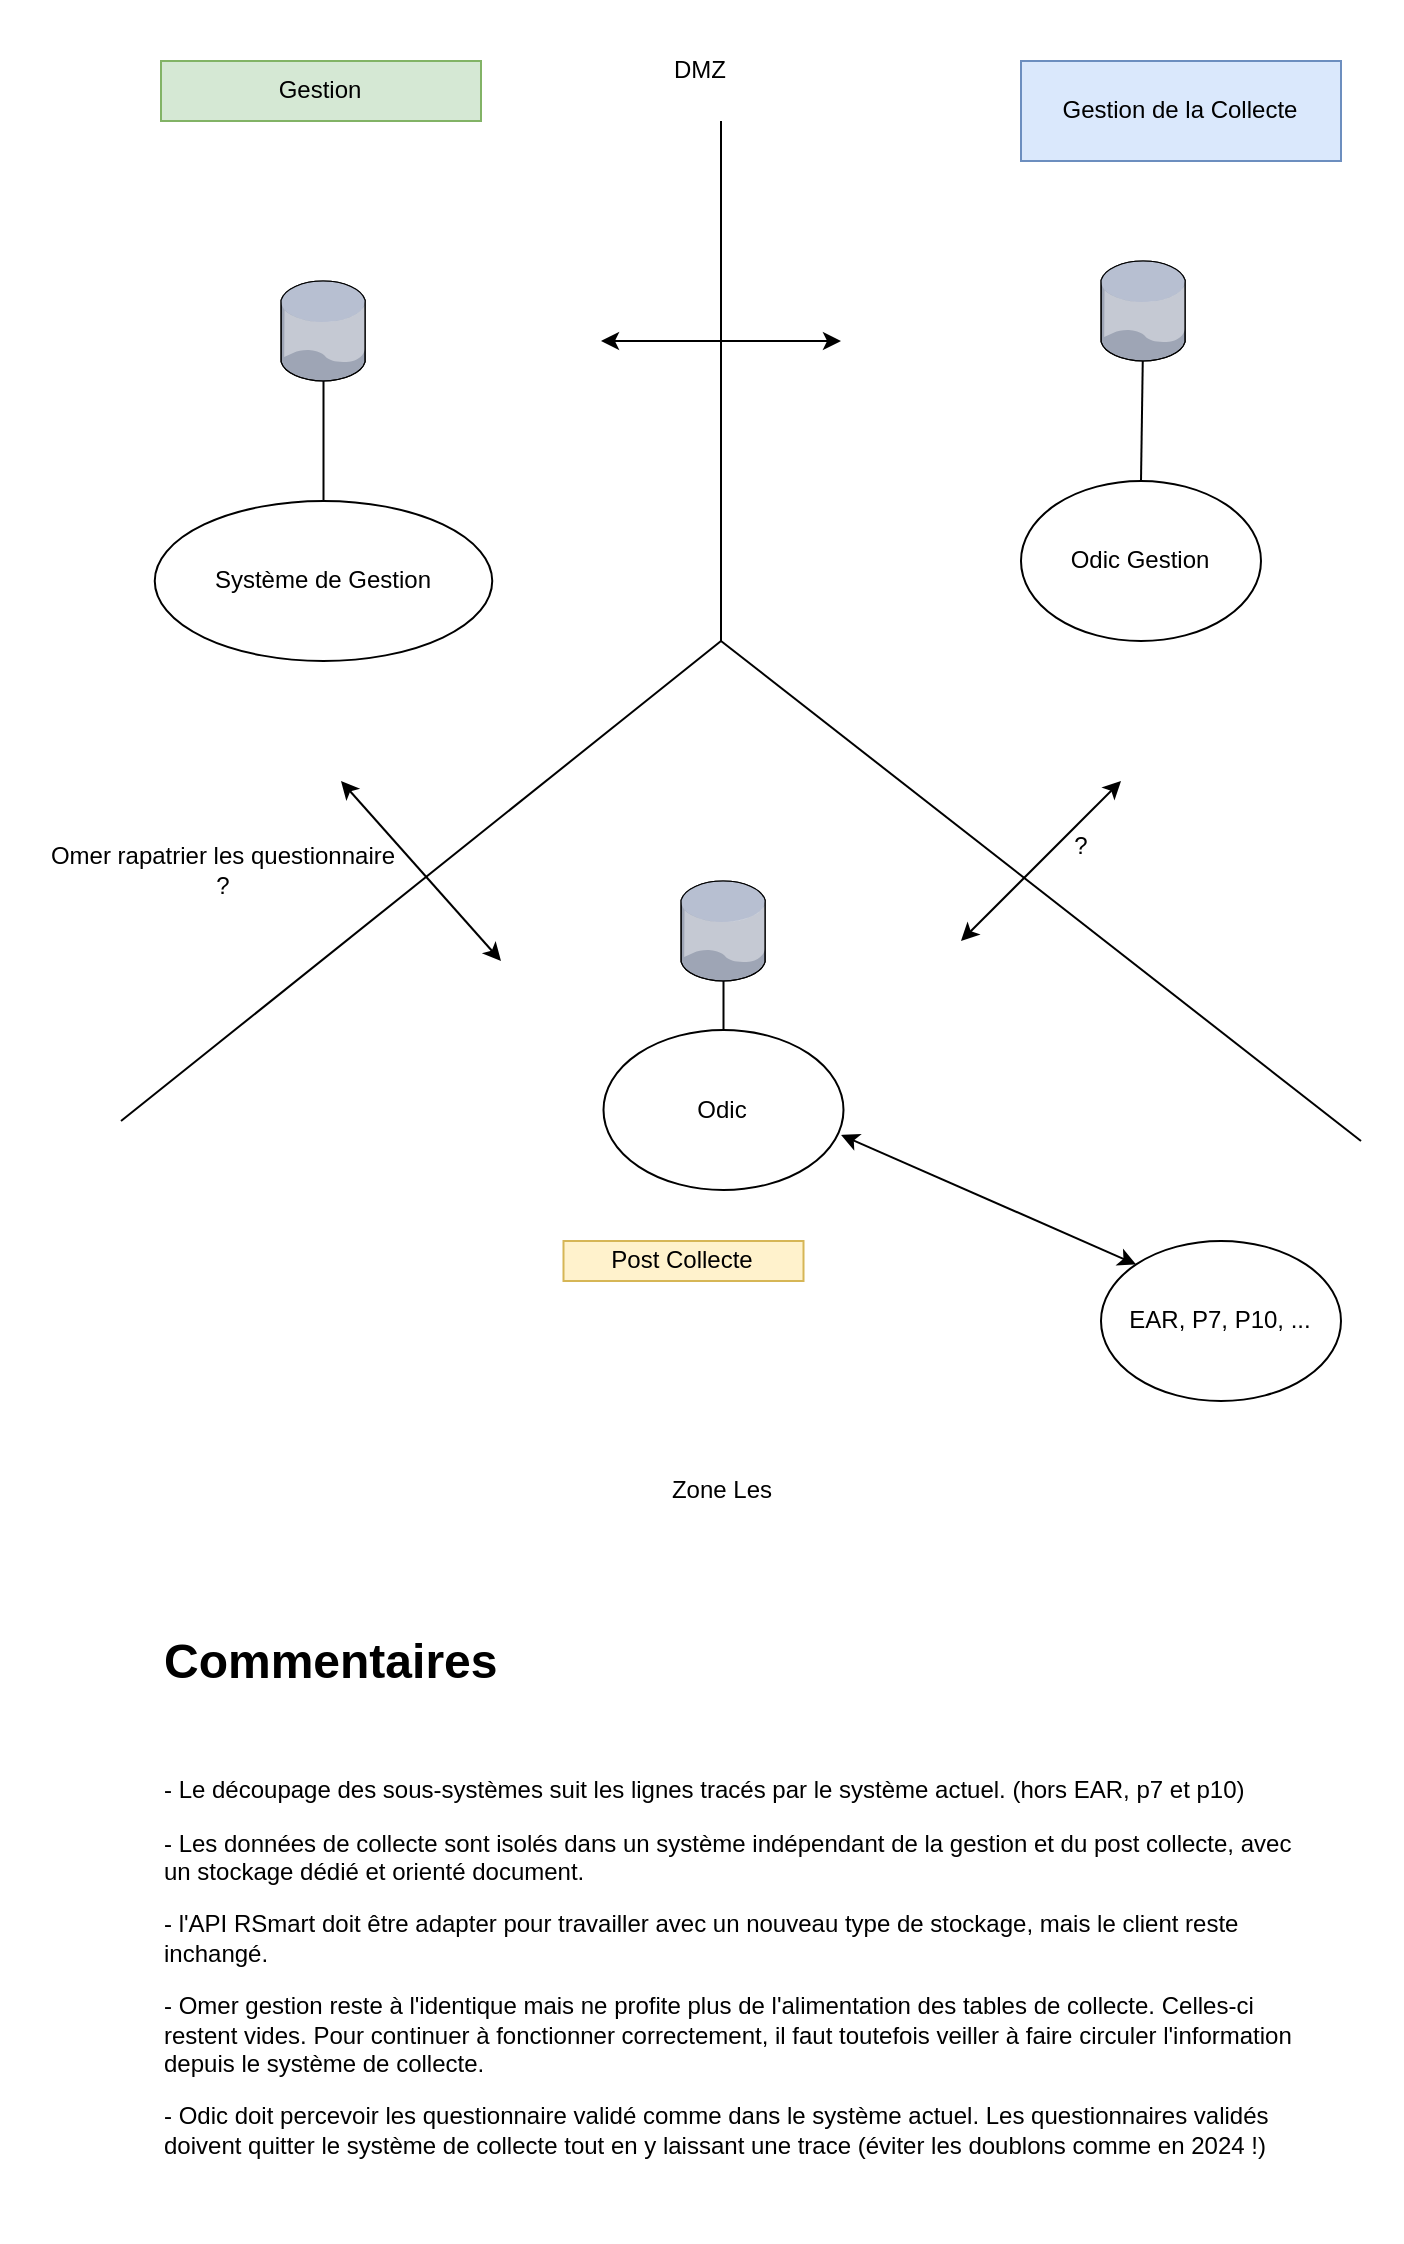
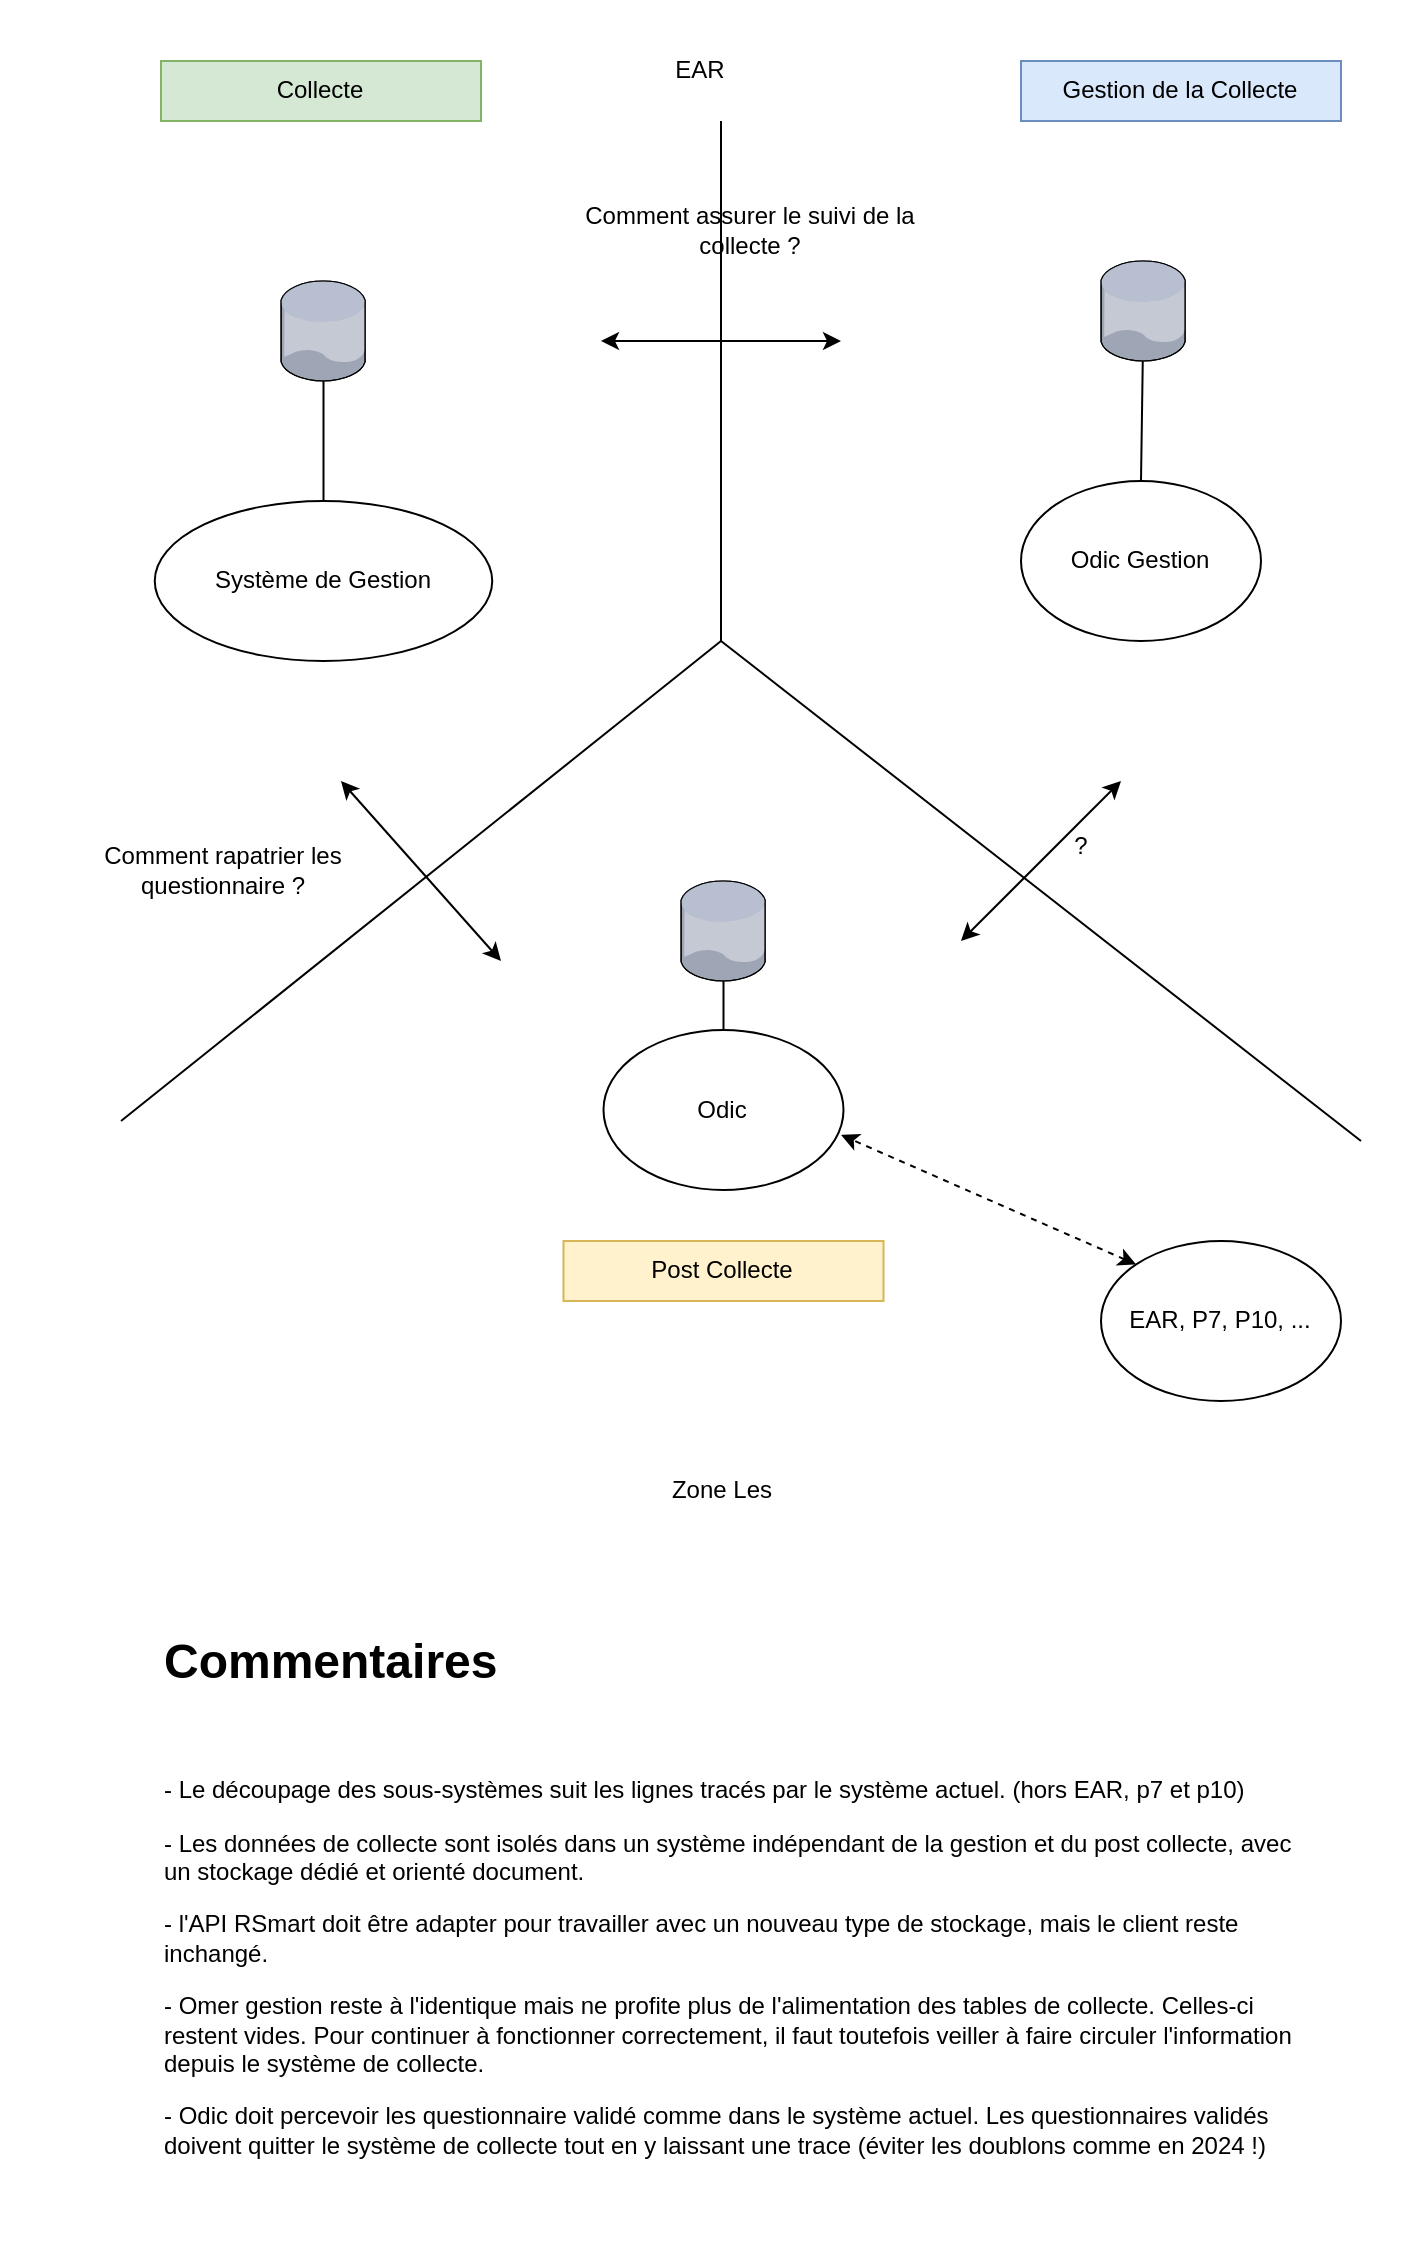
node "DMZ": label "DMZ" -> "EAR"
node "Gestion": label "Gestion" -> "Collecte"
node "Gestion de la Collecte": size 320x100 -> 320x60
node "Comment assurer le suivi de la collecte ?": added
node "Omer rapatrier les questionnaire ?": label "Omer rapatrier les questionnaire ?" -> "Comment rapatrier les questionnaire ?"
edge "Odic" -- "EAR, P7, P10, ...": style solid -> dashed
node "Post Collecte": size 240x40 -> 320x60
